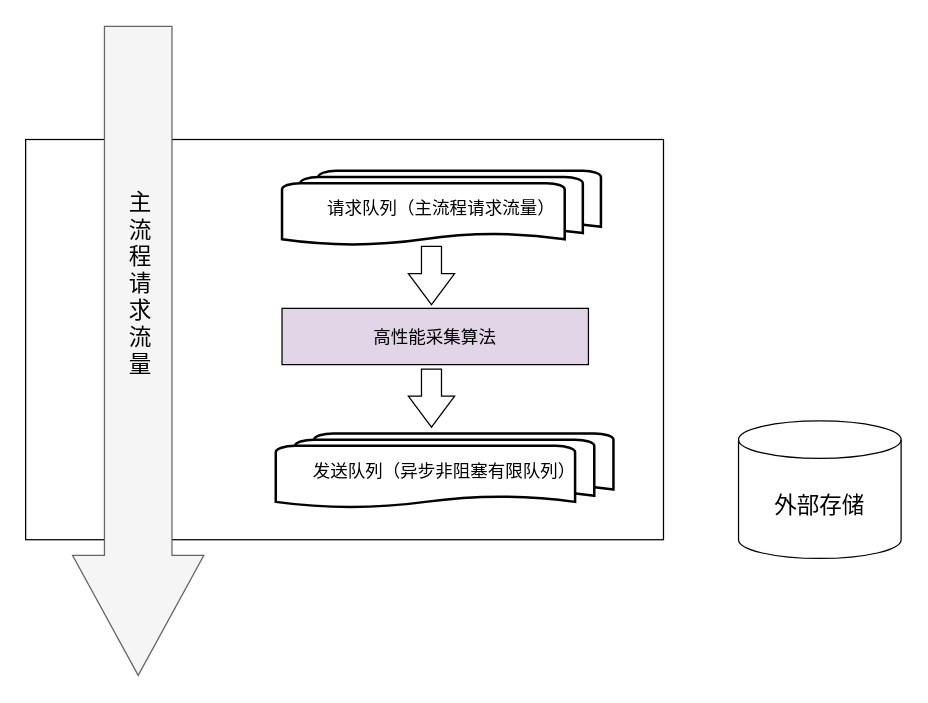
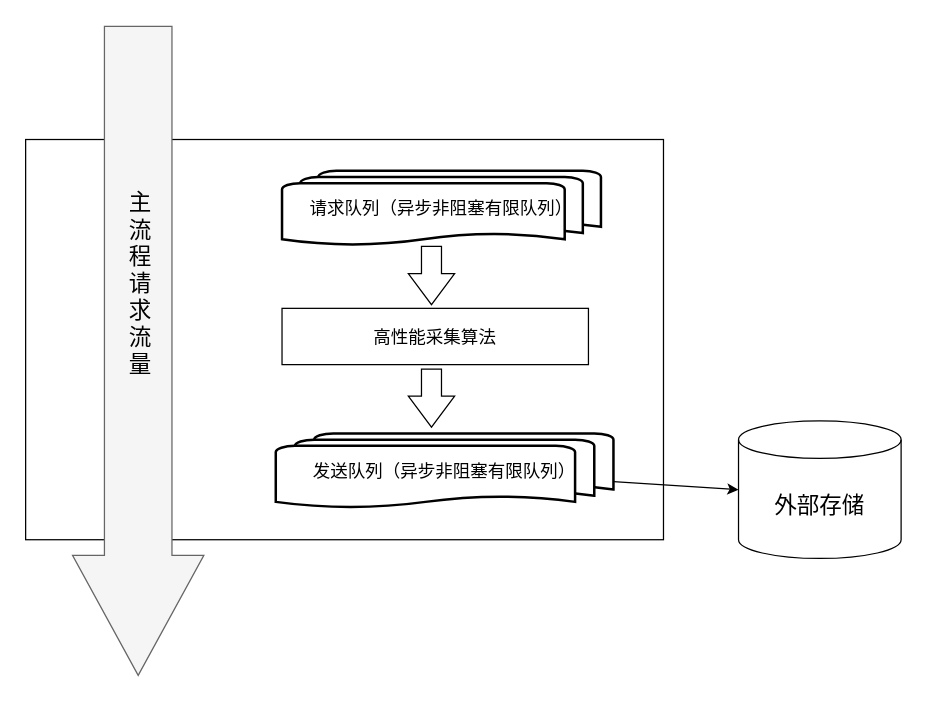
node "请求队列（主流程请求流量）": label "请求队列（主流程请求流量）" -> "请求队列（异步非阻塞有限队列）"
node "高性能采集算法": fillcolor #e1d5e7 -> #ffffff
edge "发送队列（异步非阻塞有限队列）" -> "外部存储": added
